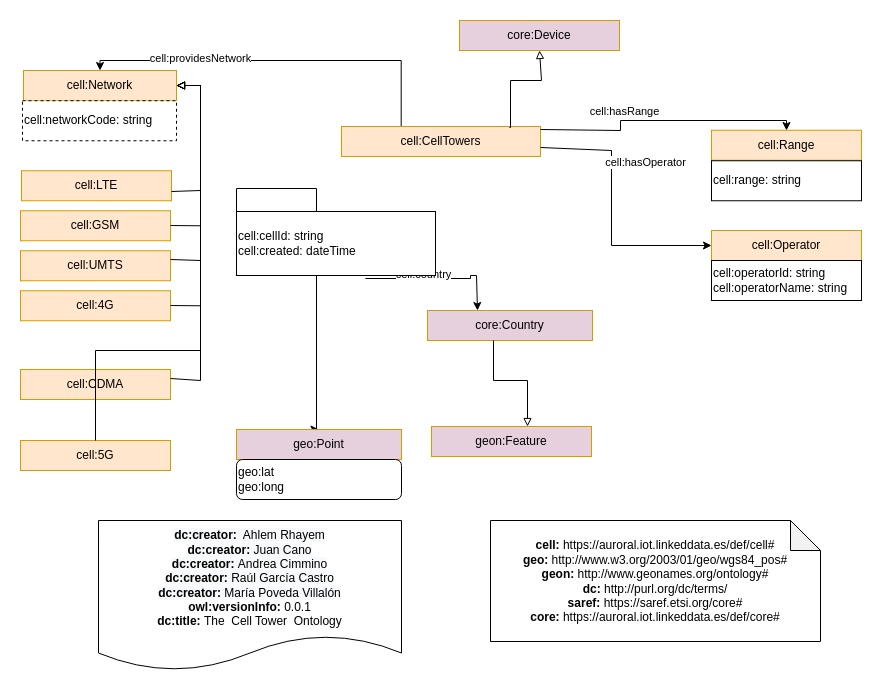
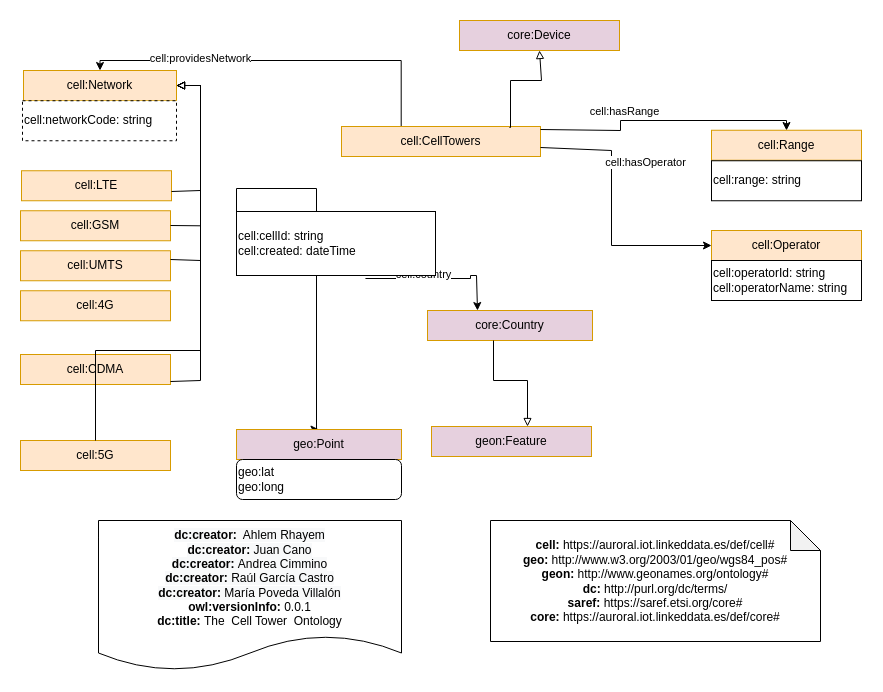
edge "cell:4G" -> "cell:Network": removed
node "cell:CDMA": moved (96, 385) -> (96, 370)
